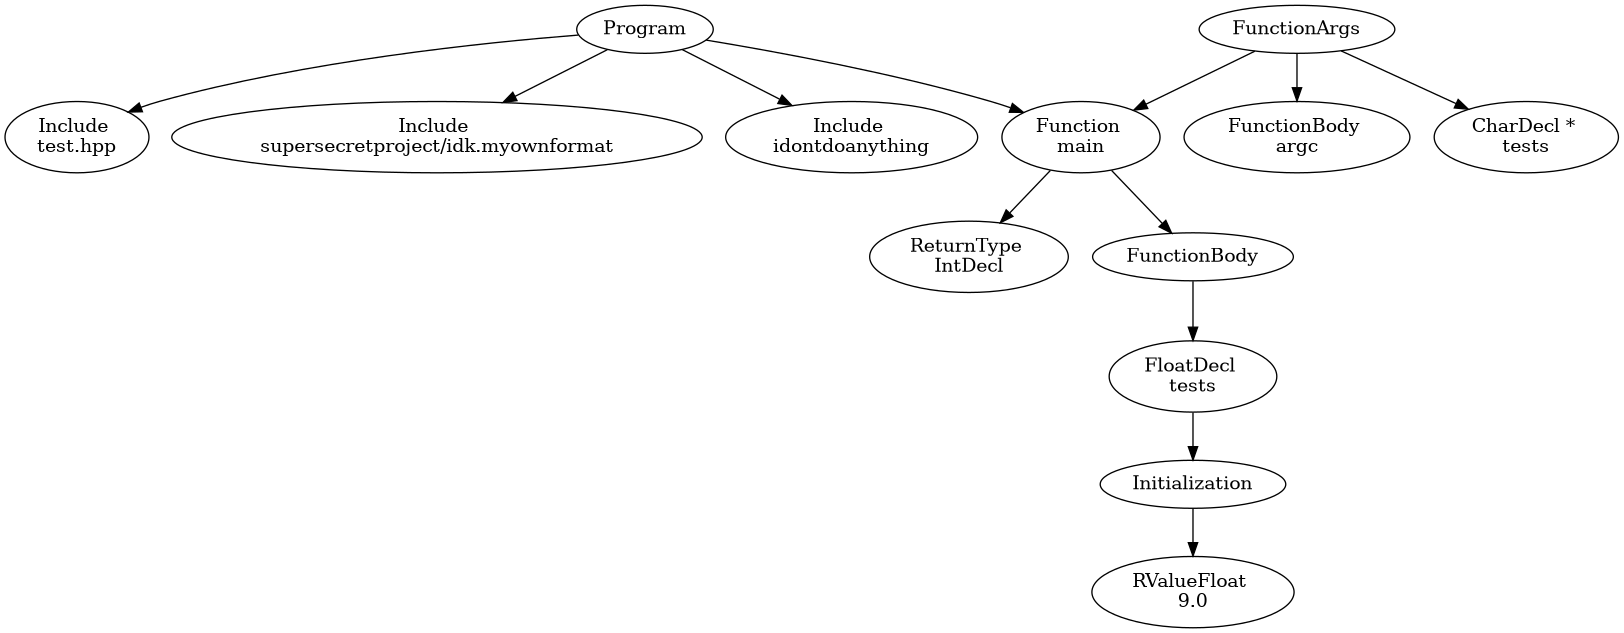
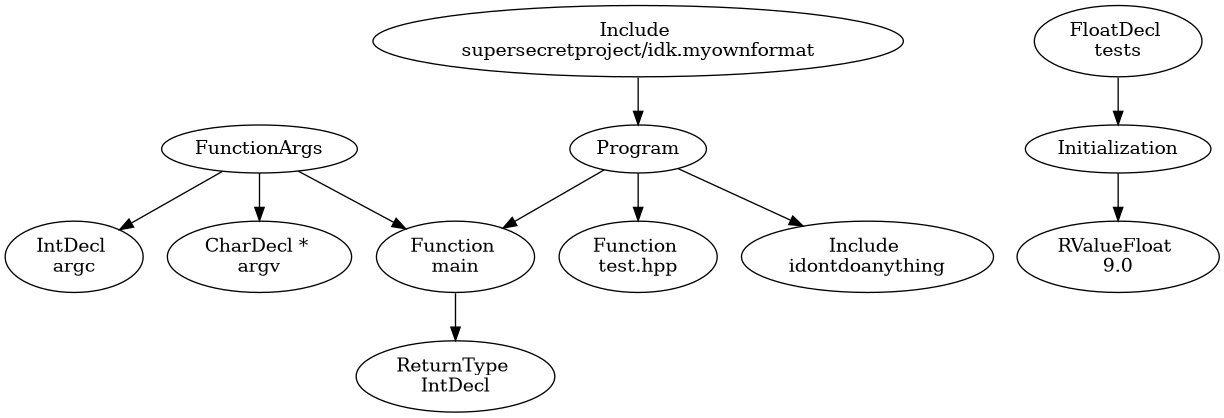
edge "Program" -> "Include supersecretproject/idk.myownformat": reversed
node "Include test.hpp": label "Include test.hpp" -> "Function test.hpp"
node "FunctionBody argc": label "FunctionBody argc" -> "IntDecl argc"
node "CharDecl * tests": label "CharDecl * tests" -> "CharDecl * argv"
node "FunctionBody": removed
